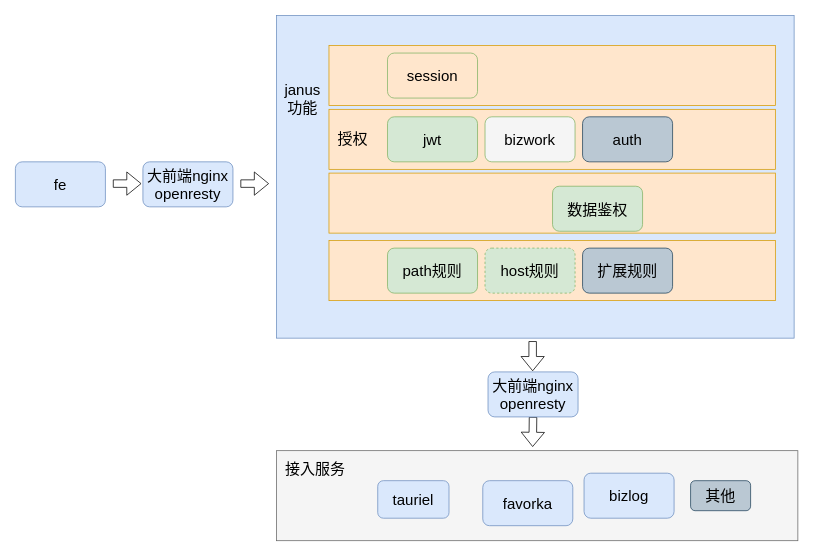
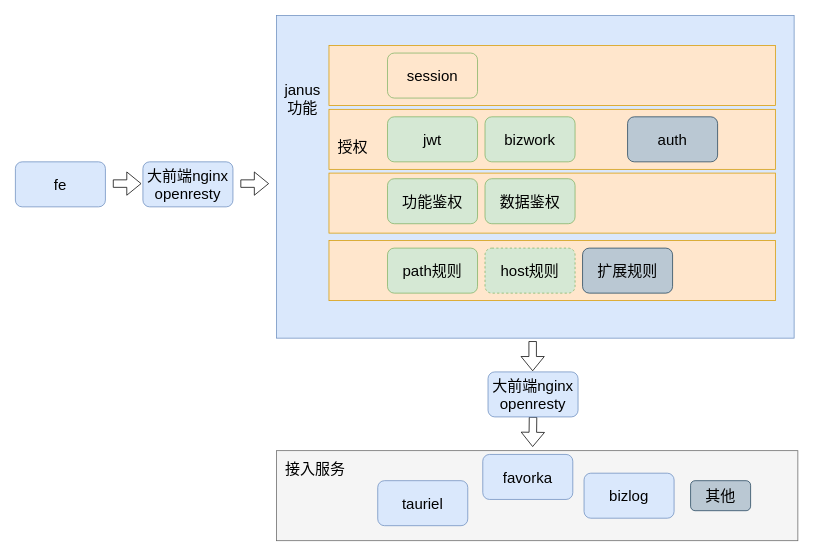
node "授权": moved (359, 135) -> (359, 143)
node "bizwork": fillcolor #f5f5f5 -> #d5e8d4
node "auth": moved (627, 139) -> (672, 139)
node "功能鉴权": added
node "数据鉴权": moved (597, 209) -> (530, 201)
node "tauriel": size 71x38 -> 90x45
node "favorka": moved (528, 503) -> (528, 477)
